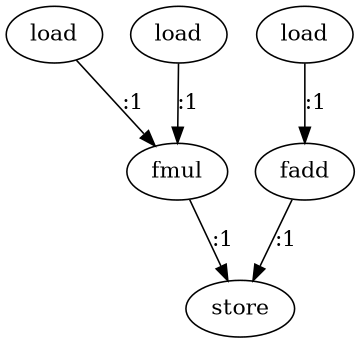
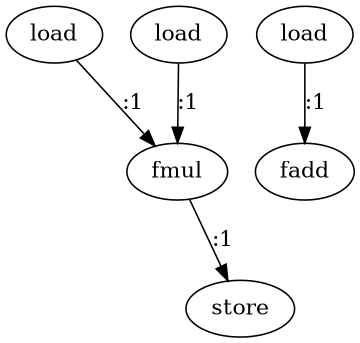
edge "fadd" -> "store": removed, label ":1"
